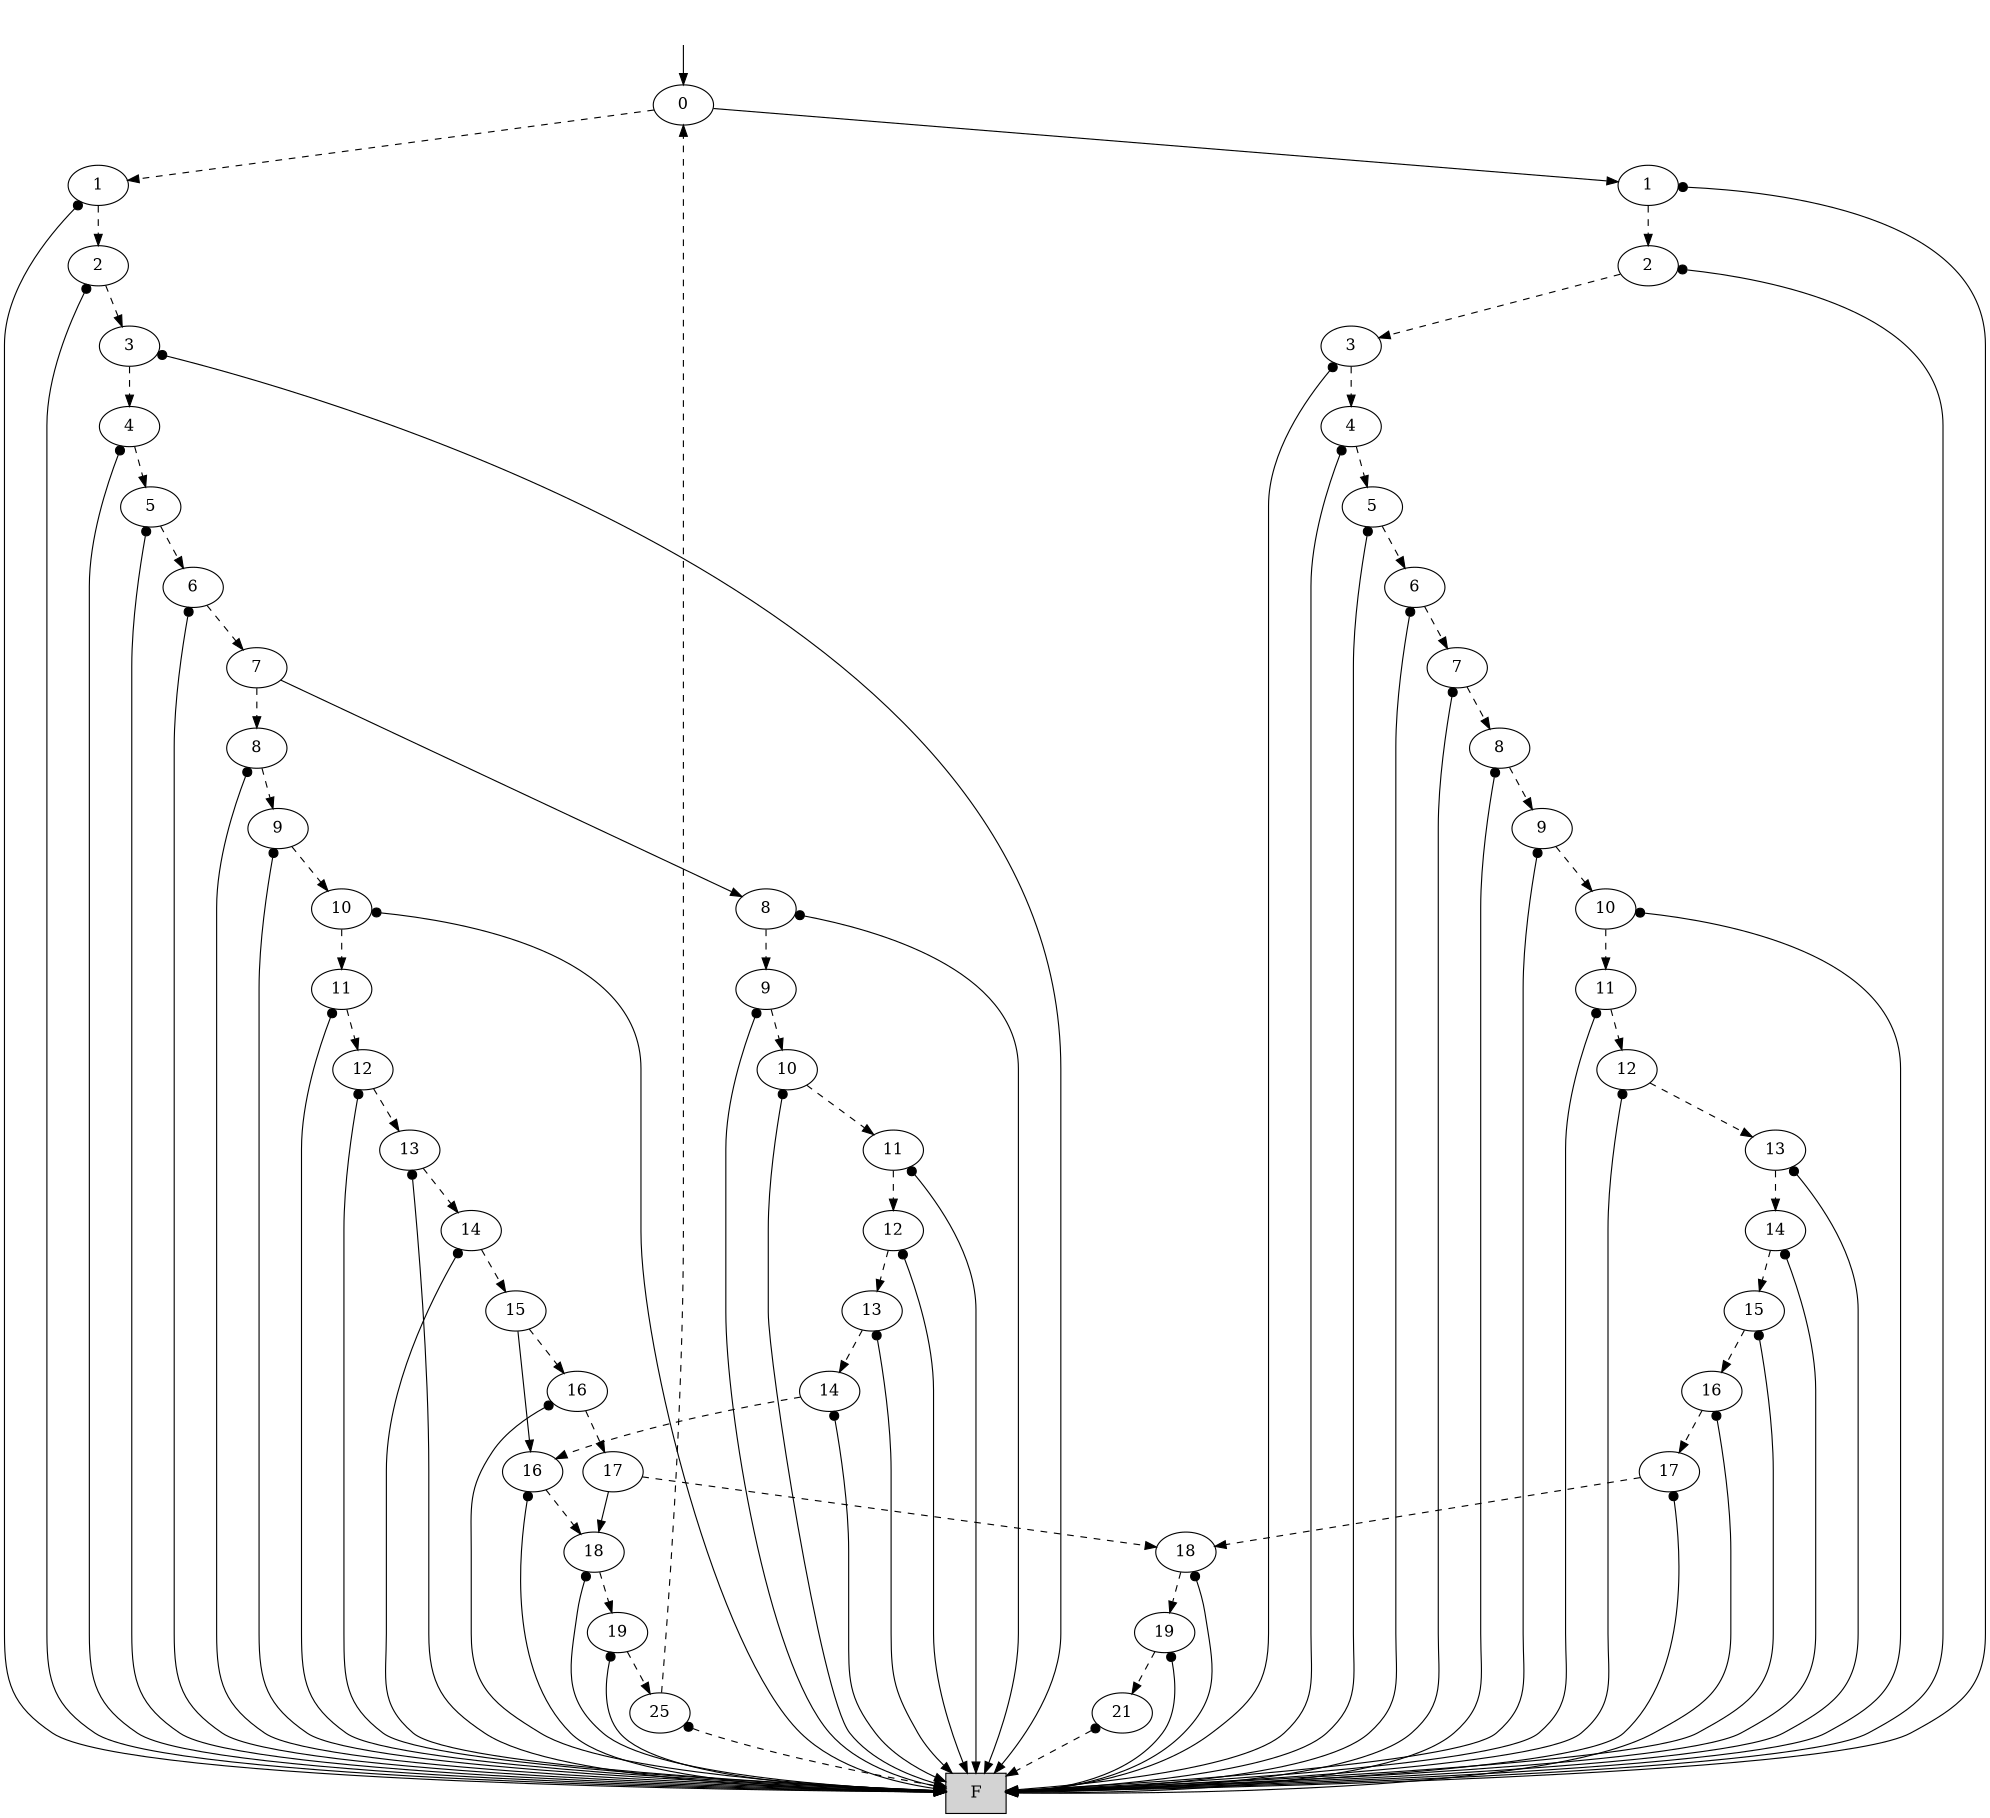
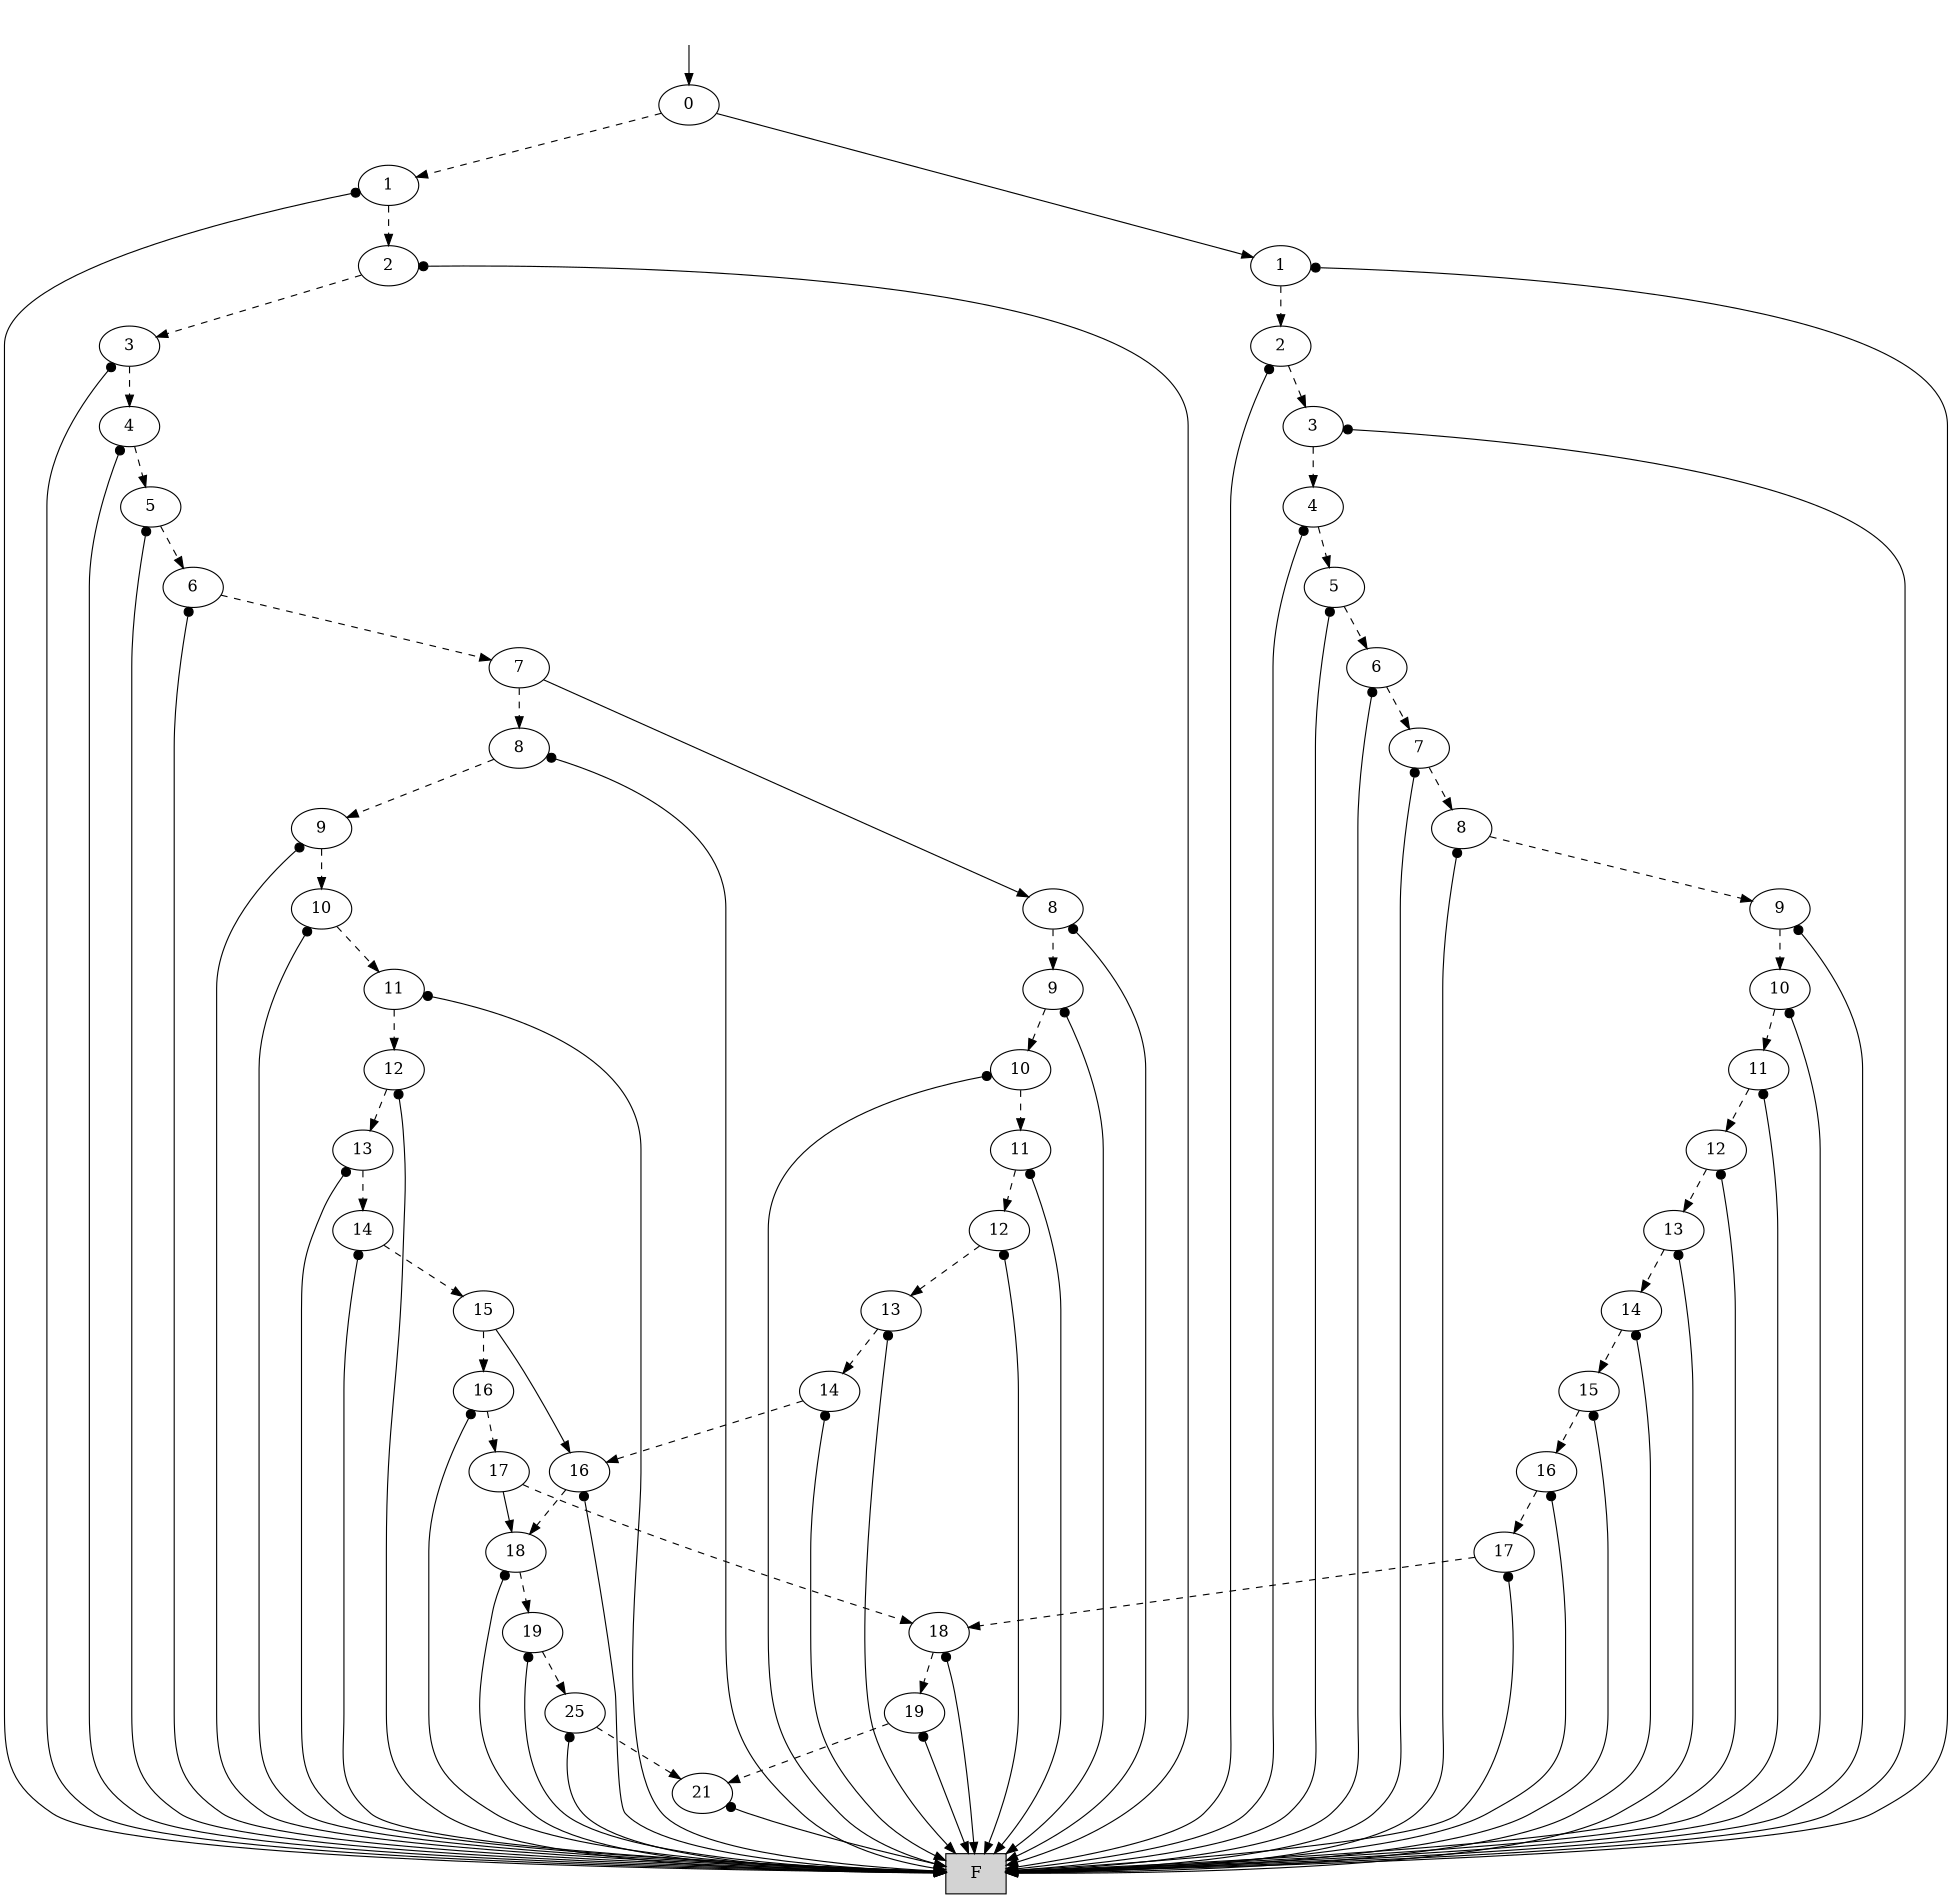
edge "25" -> "0": now "25" -> "21"
edge "21" -- "F": style dashed -> solid
edge "25" -- "F": style dashed -> solid
